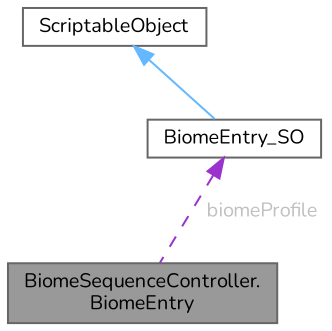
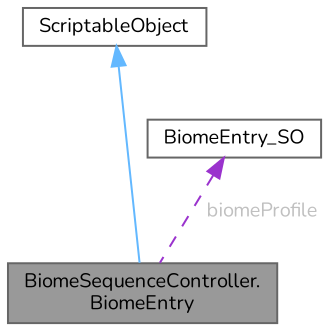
edge "BiomeEntry_SO" -> "ScriptableObject": now "BiomeSequenceController. BiomeEntry" -> "ScriptableObject"
